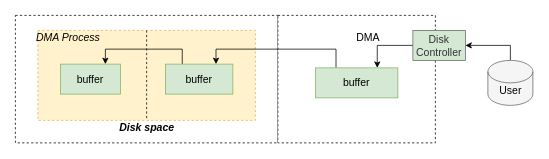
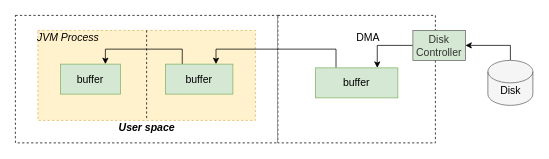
node "DMA Process": label "DMA Process" -> "JVM Process"
node "User": label "User" -> "Disk"
node "Disk space": label "Disk space" -> "User space"
